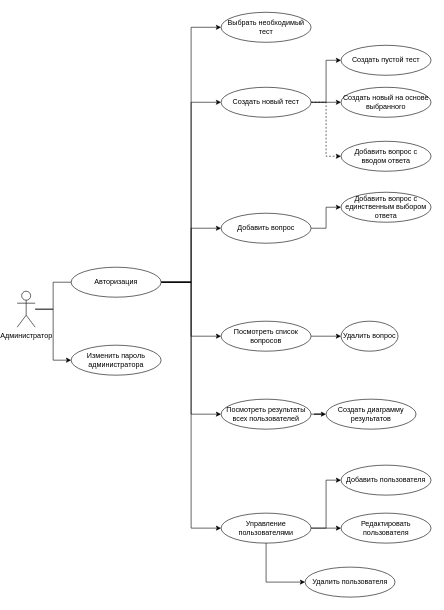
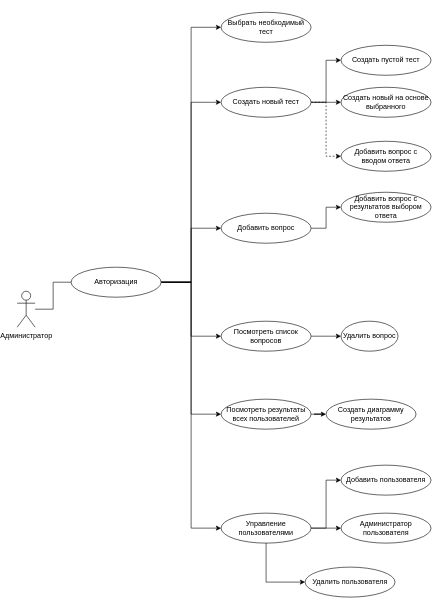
node "Добавить вопрос с единственным выбором ответа": label "Добавить вопрос с единственным выбором ответа" -> "Добавить вопрос с результатов выбором ответа"
edge "Администратор" -> "Изменить пароль администратора": removed
node "Изменить пароль администратора": removed
node "Редактировать пользователя": label "Редактировать пользователя" -> "Администратор пользователя"
